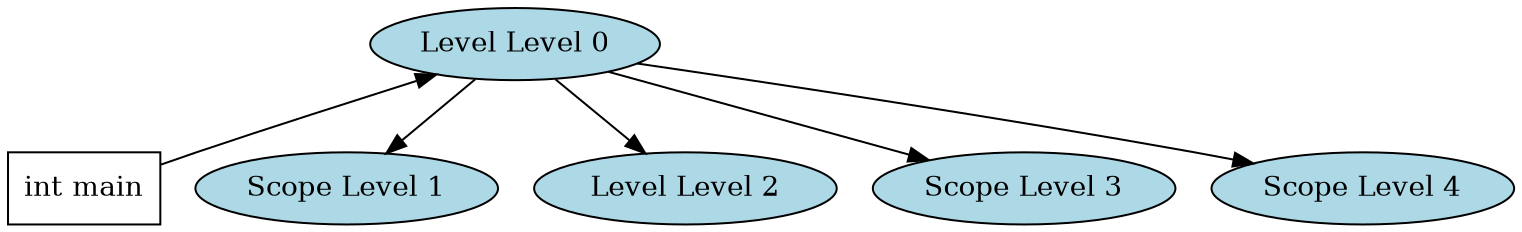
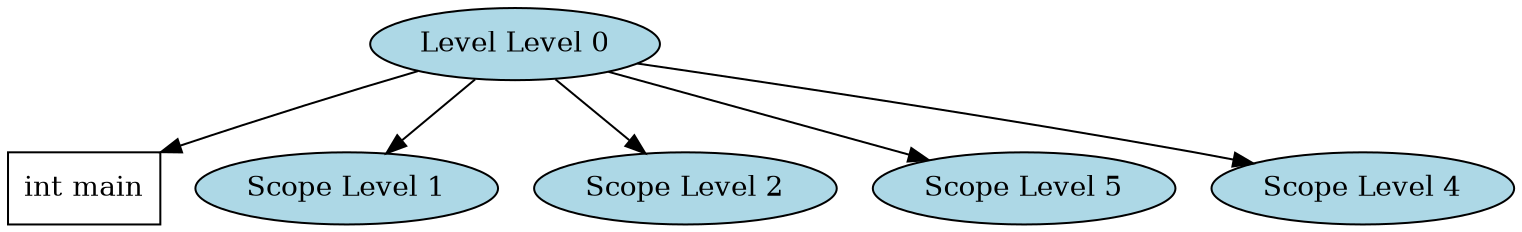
edge "int main" -> "Level Level 0": reversed
node "Level Level 2": label "Level Level 2" -> "Scope Level 2"
node "Scope Level 3": label "Scope Level 3" -> "Scope Level 5"
